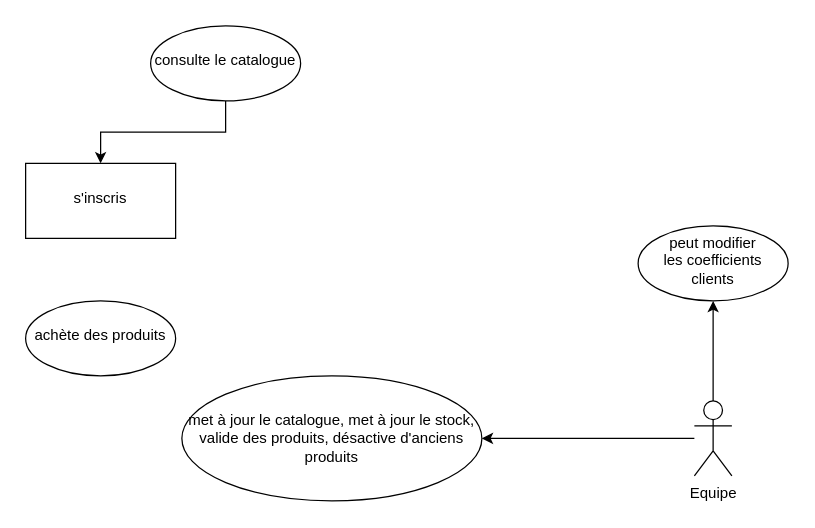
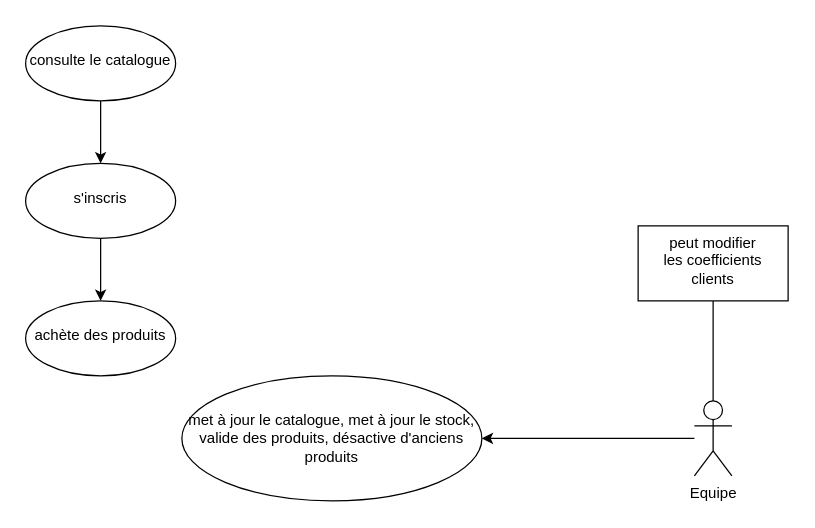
node "consulte le catalogue": moved (226, 63) -> (101, 63)
node "s'inscris": shape rectangle -> ellipse
node "peut modifier les coefficients clients": shape ellipse -> rectangle
edge "s'inscris" -> "achète des produits": added
edge "Equipe" -> "peut modifier les coefficients clients": arrowhead classic -> none
